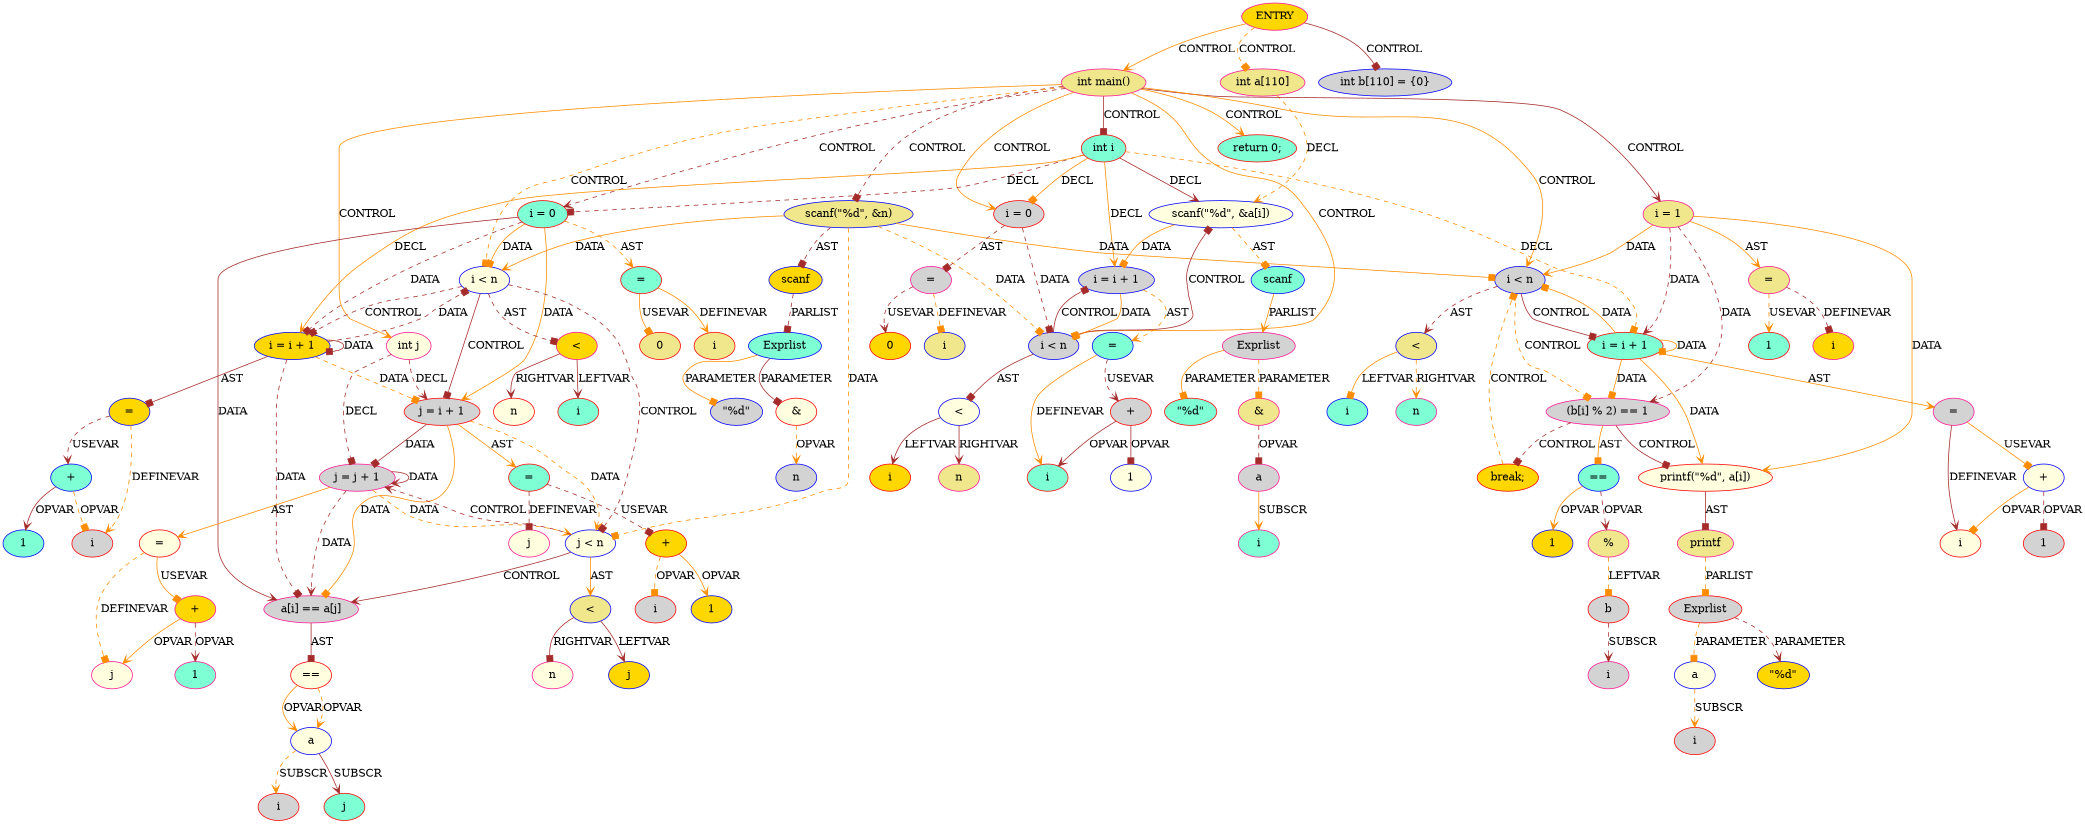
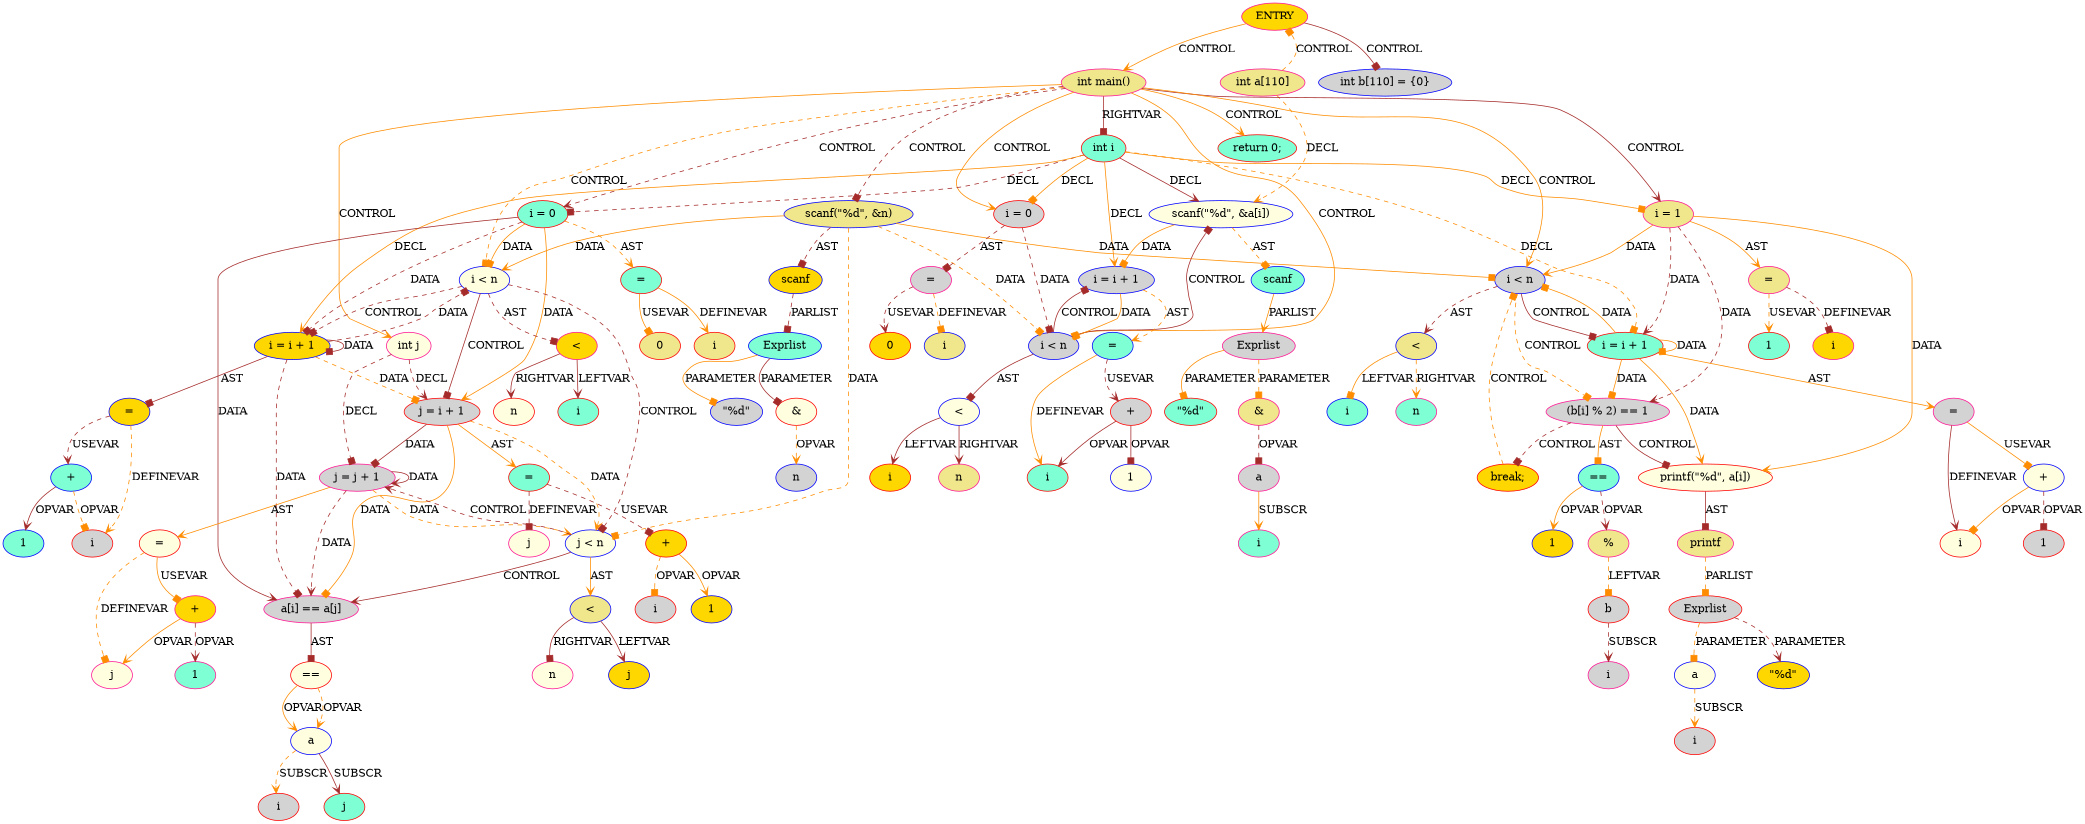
edge "ENTRY" -> "int a[110]": reversed
edge "int main()" -> "int i": label "CONTROL" -> "RIGHTVAR"
edge "int i" -> "i = 1": added, label "DECL"
